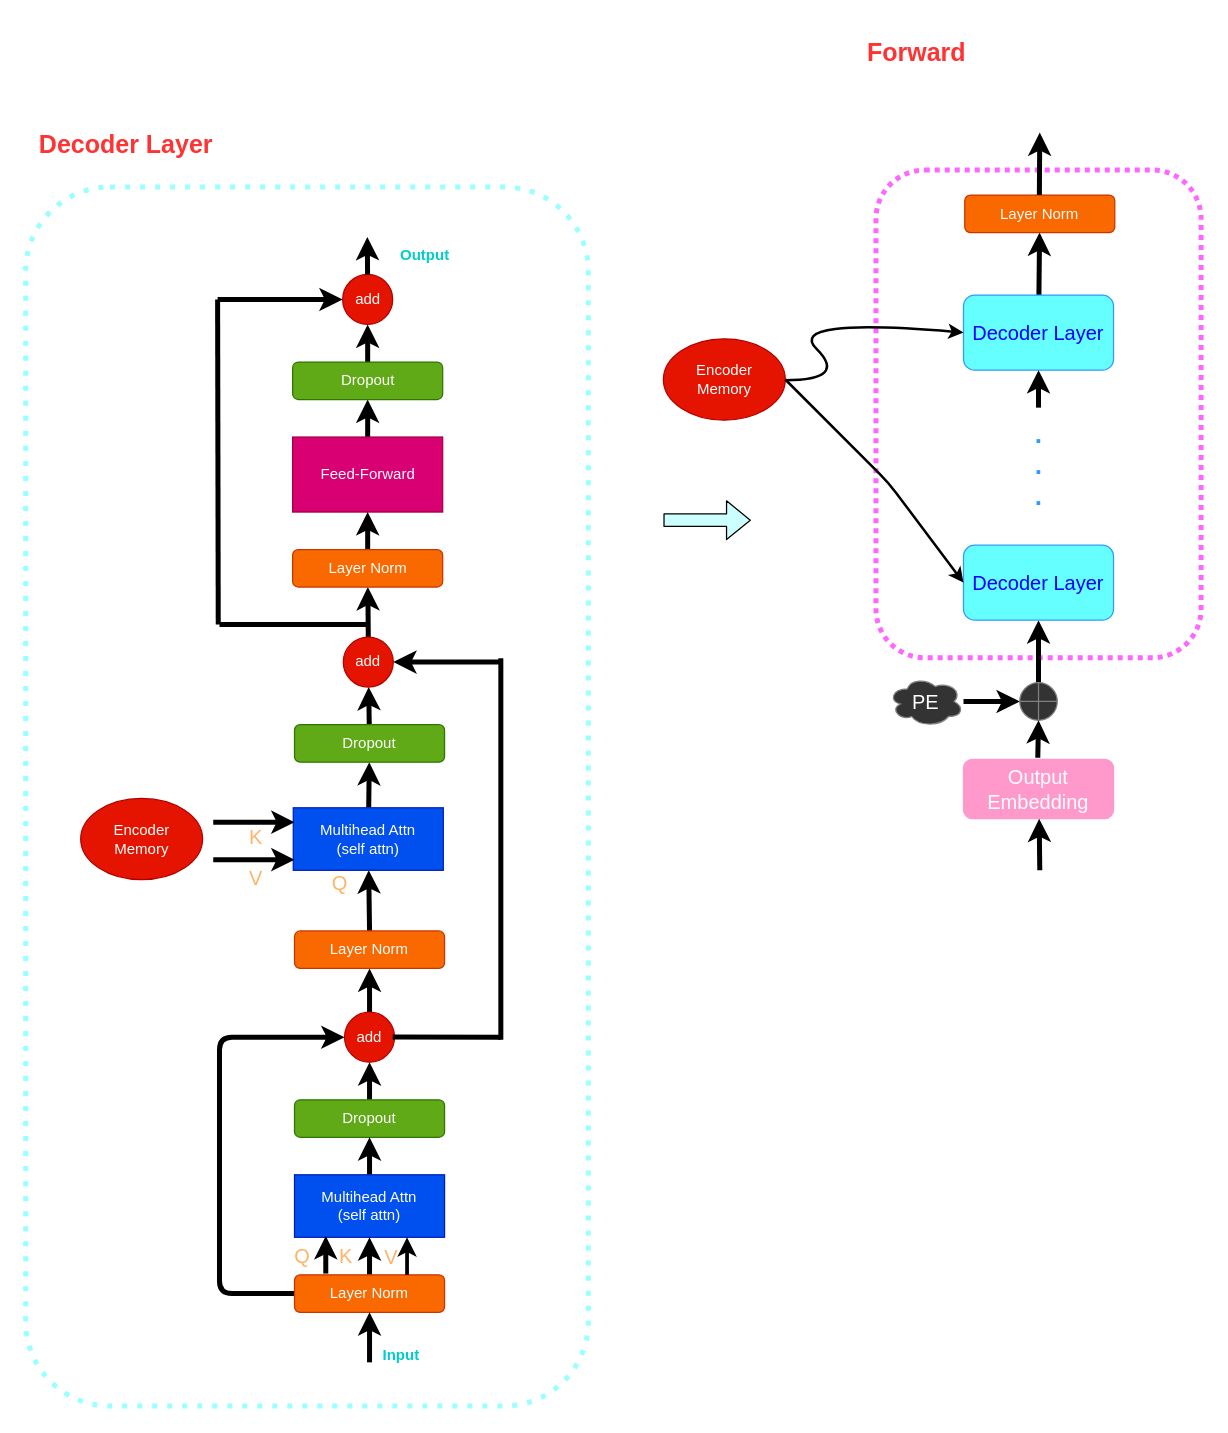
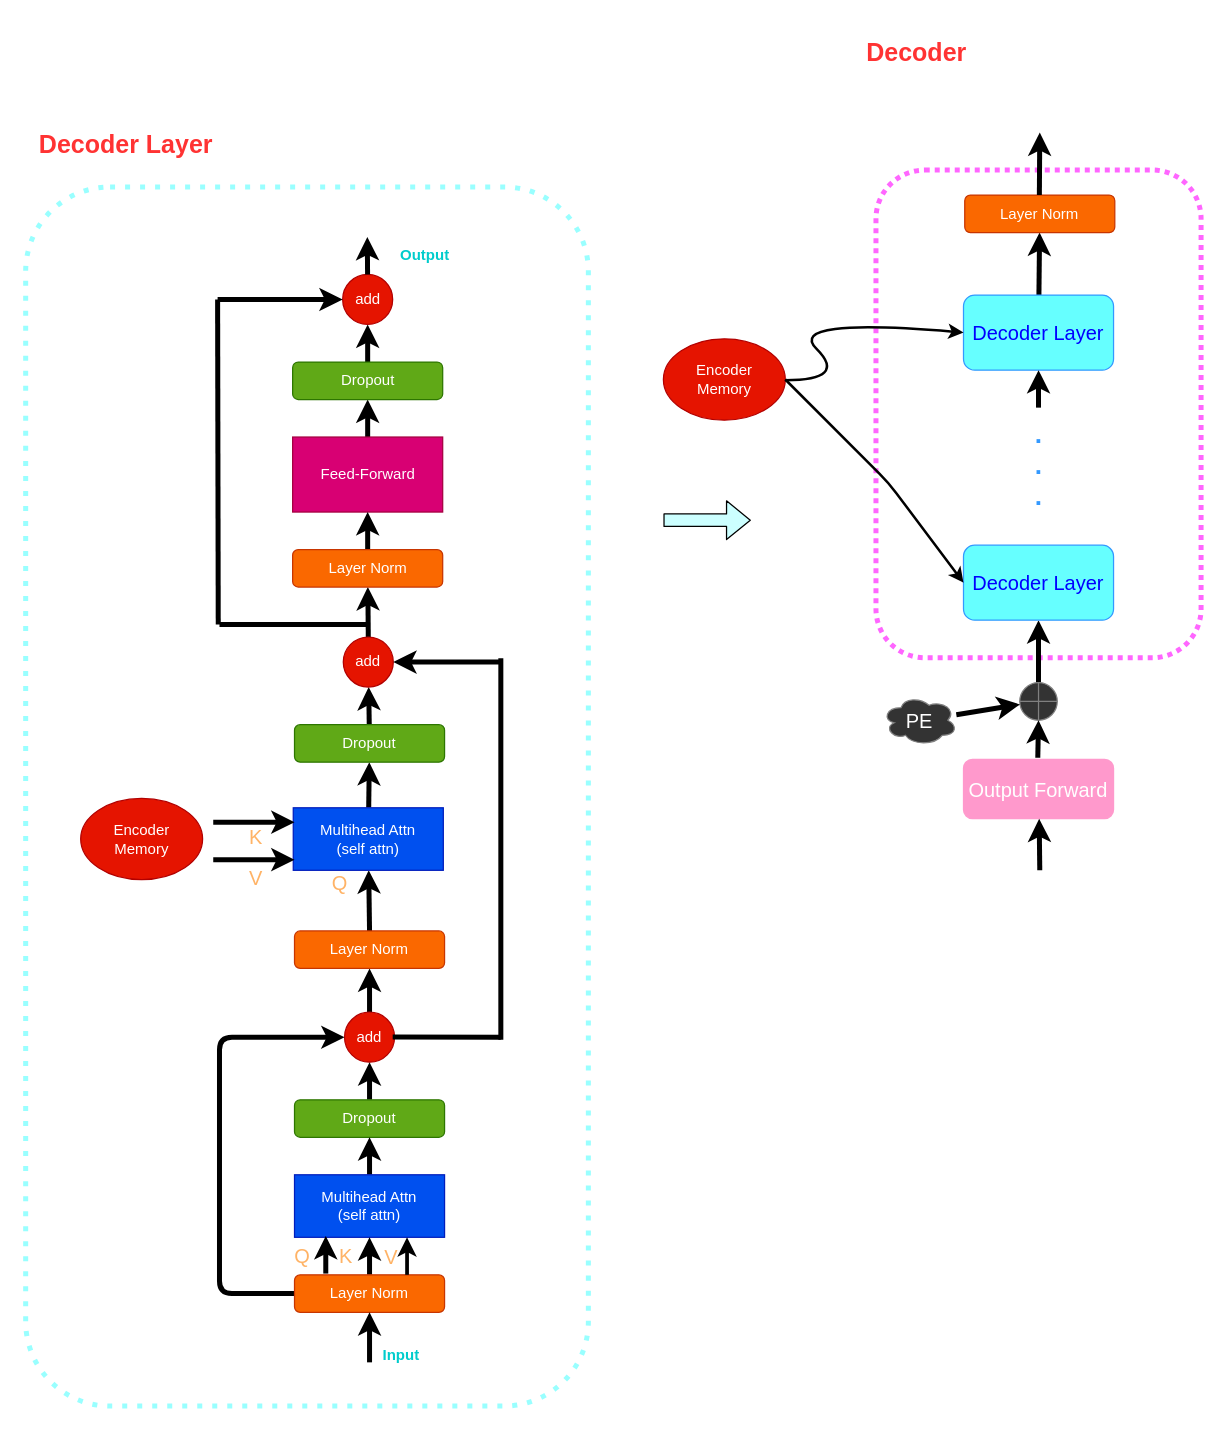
node "Forward": label "Forward" -> "Decoder"
node "PE": moved (926, 701) -> (919, 720)
node "Output Embedding": label "Output Embedding" -> "Output Forward"
